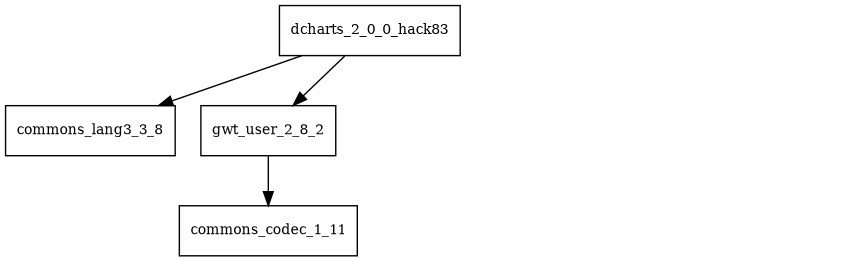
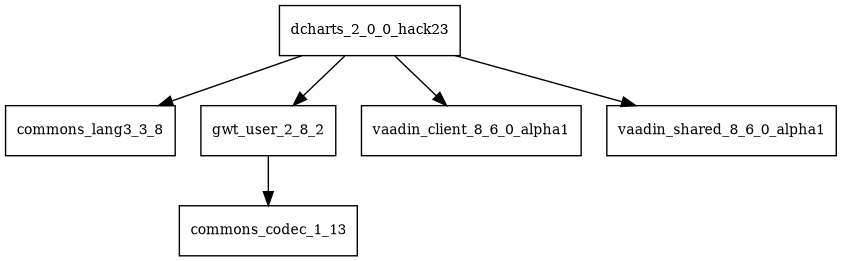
node "dcharts_2_0_0_hack83": label "dcharts_2_0_0_hack83" -> "dcharts_2_0_0_hack23"
node "vaadin_client_8_6_0_alpha1": added
node "vaadin_shared_8_6_0_alpha1": added
node "commons_codec_1_11": label "commons_codec_1_11" -> "commons_codec_1_13"
